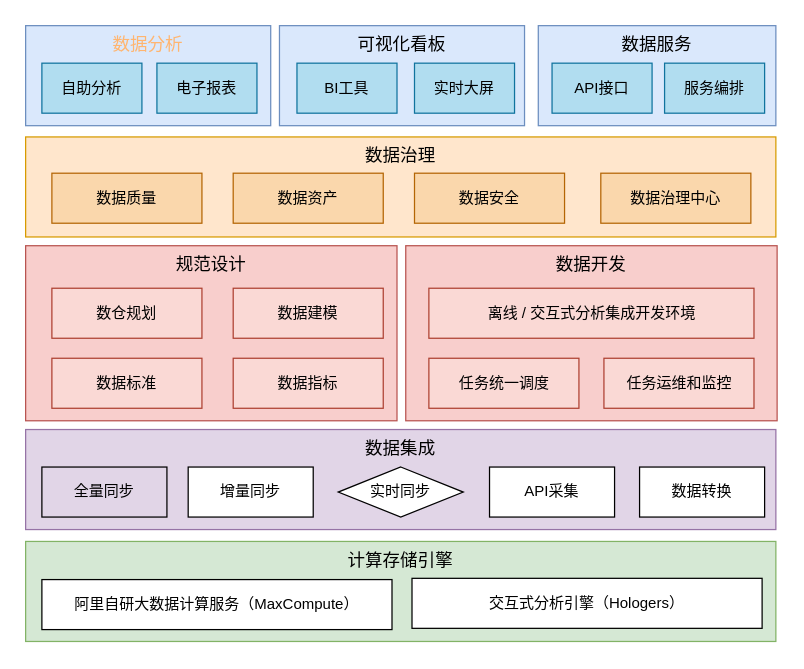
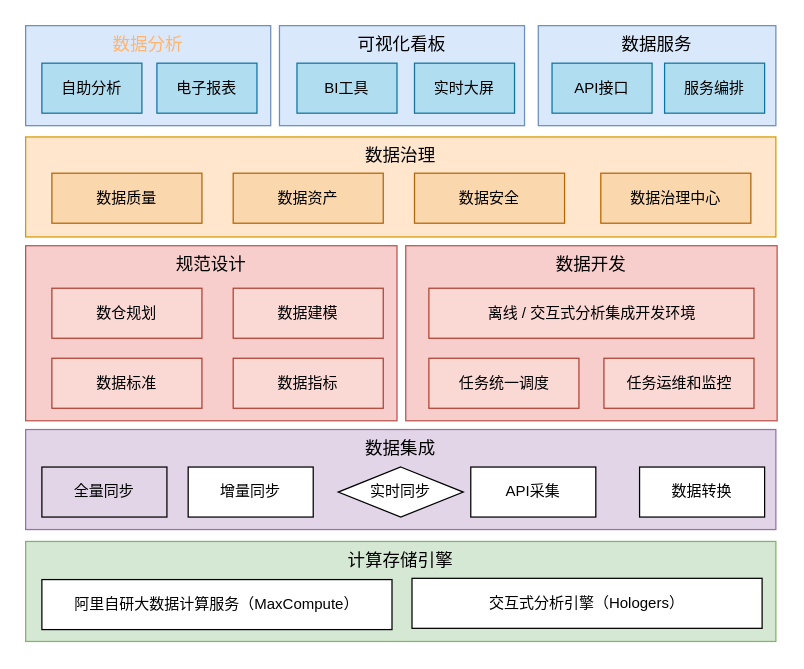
node "API采集": moved (552, 492) -> (533, 492)
